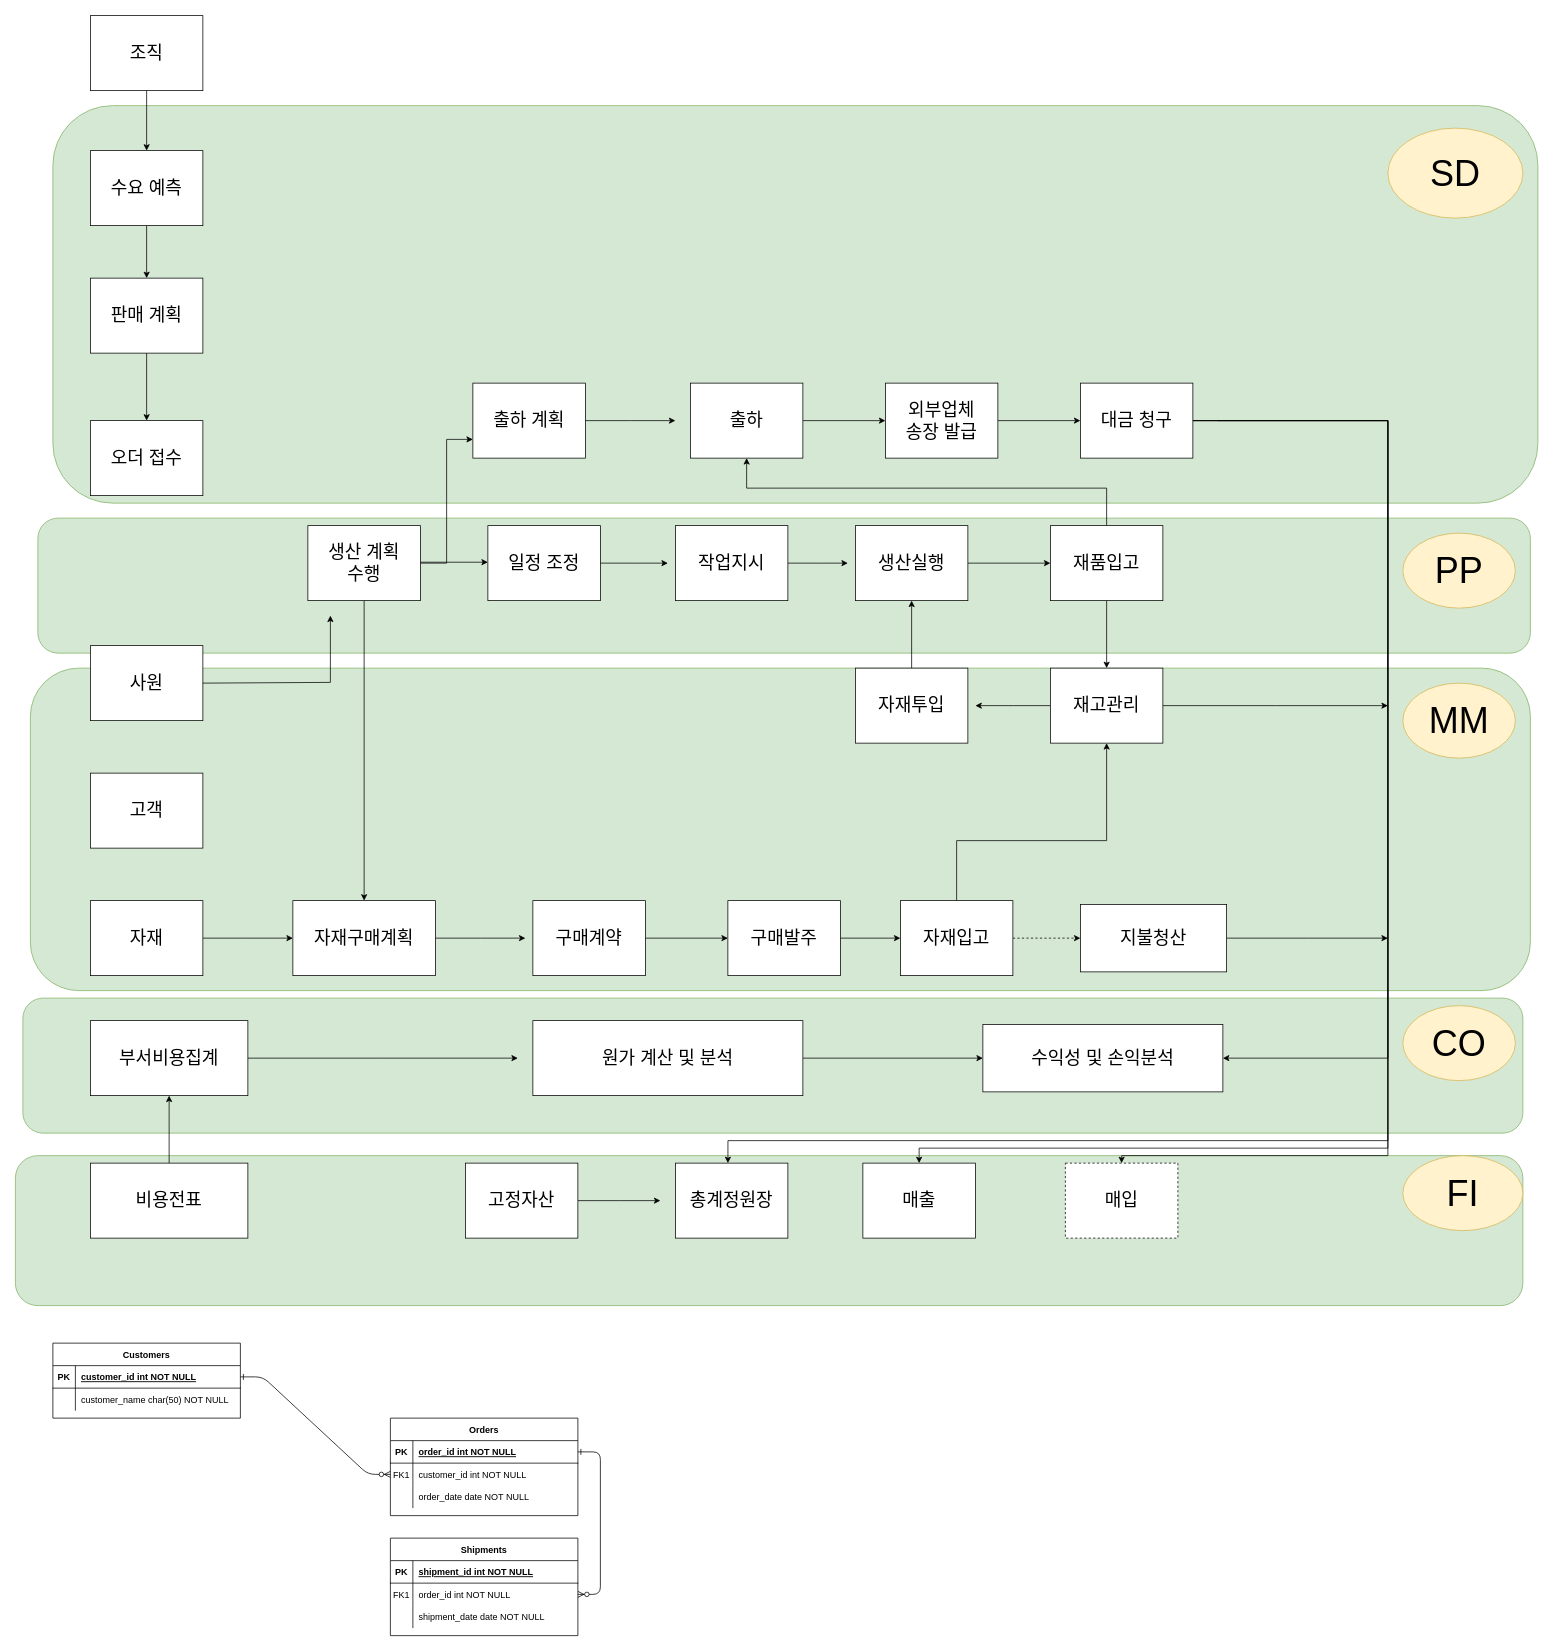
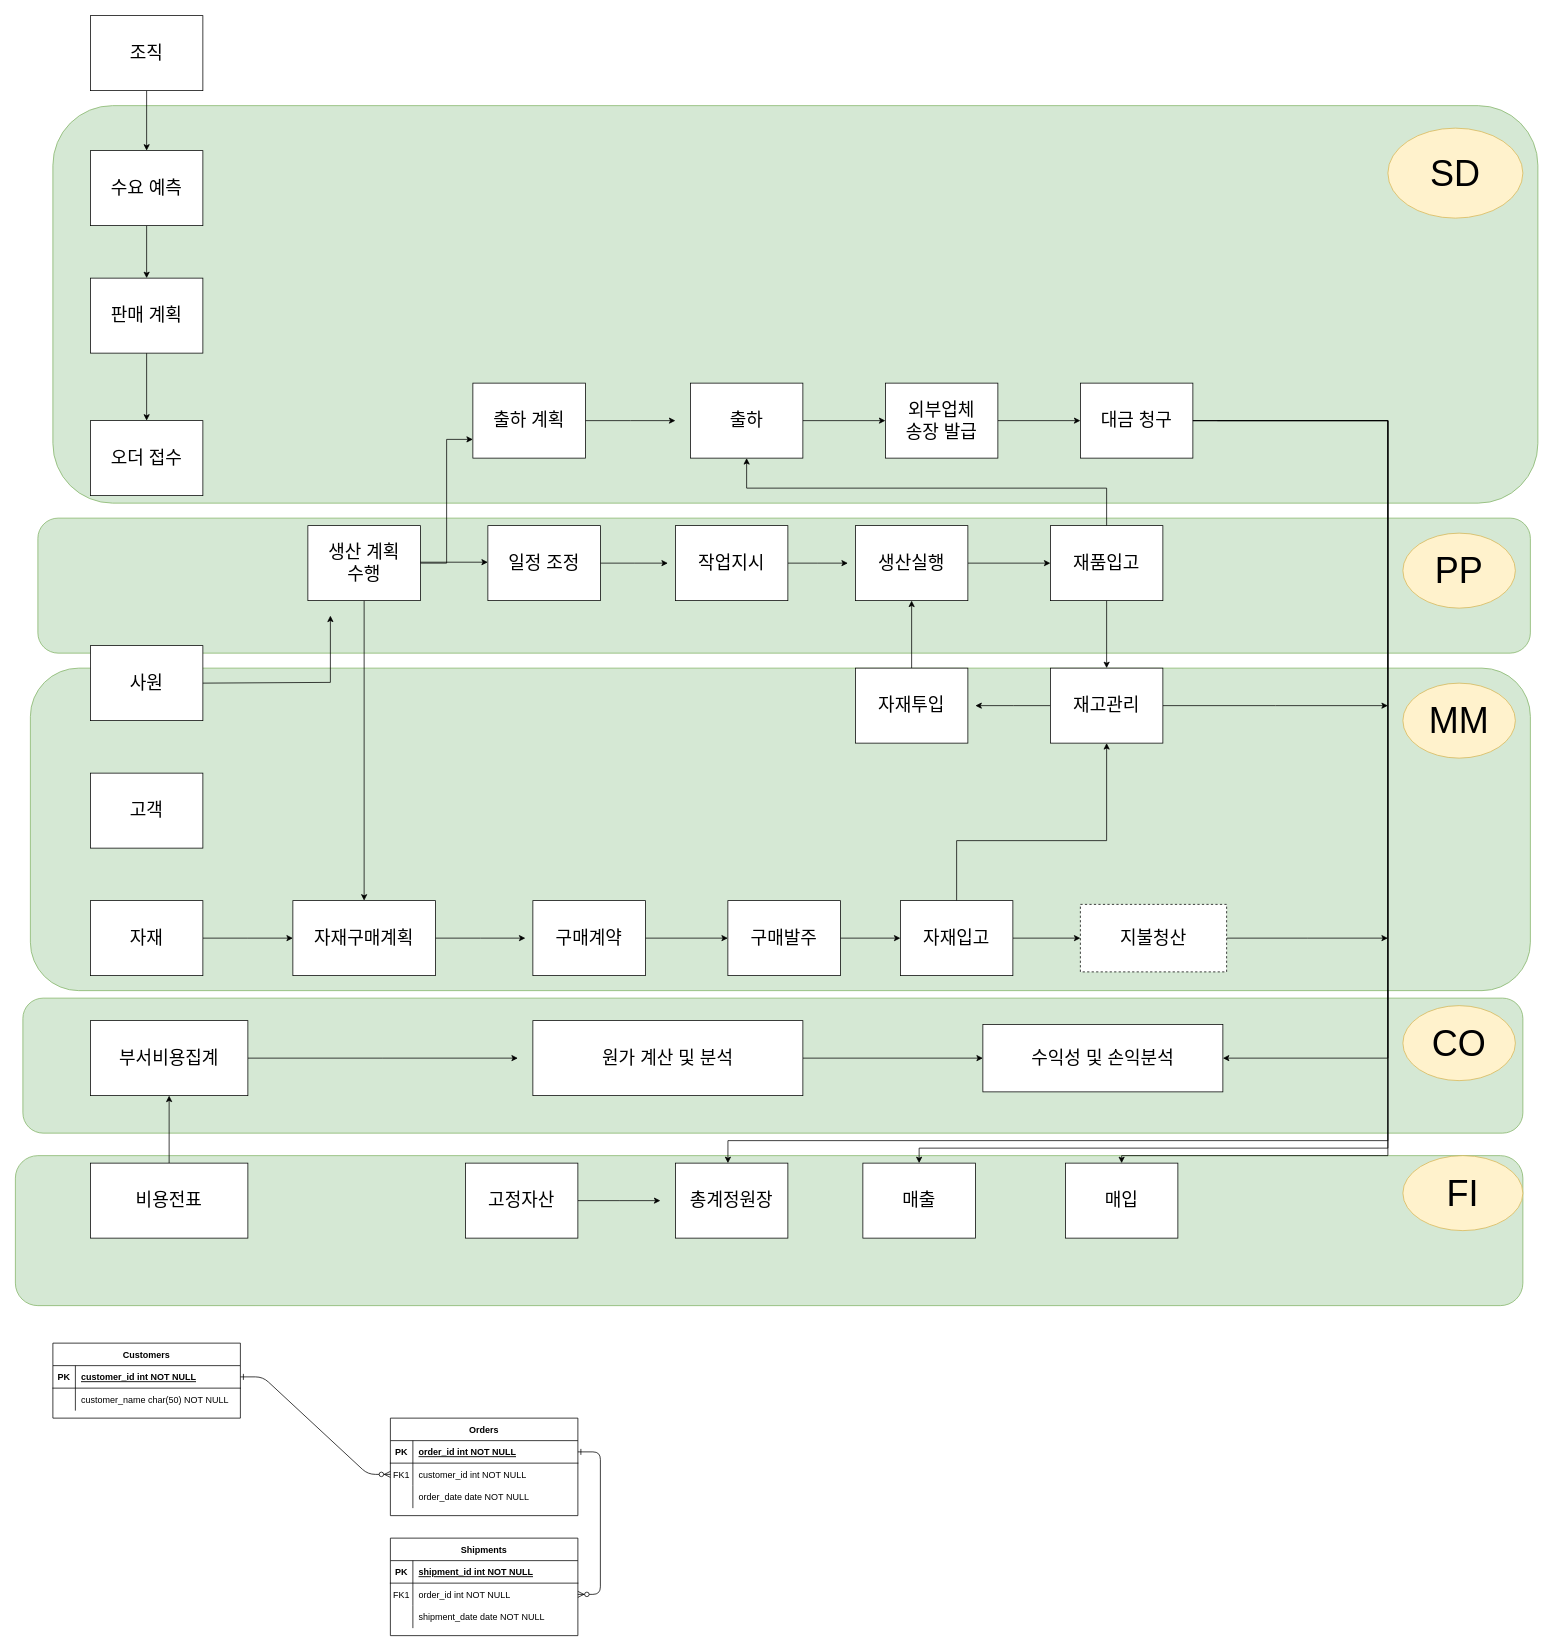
edge "자재입고" -> "지불청산": style dashed -> solid
node "지불청산": style solid -> dashed
node "매입": style dashed -> solid
